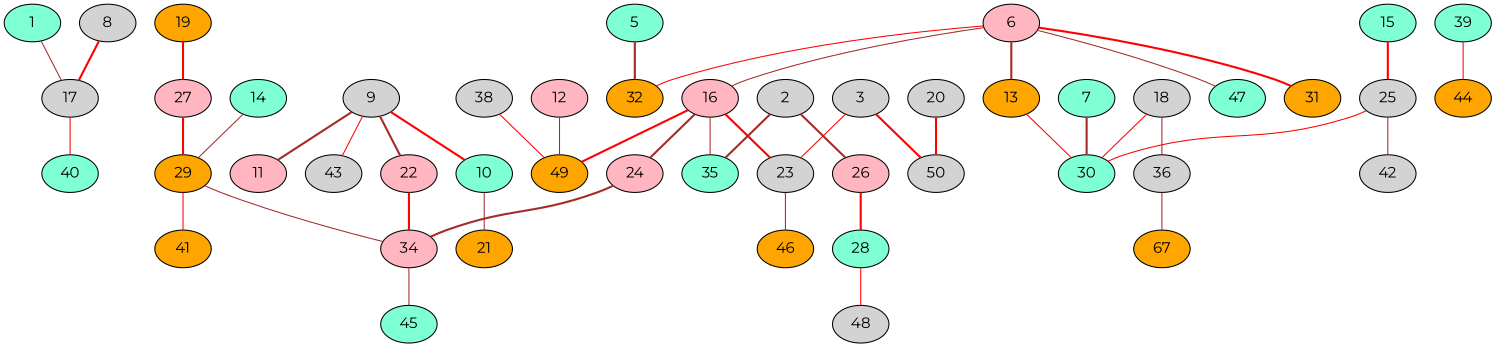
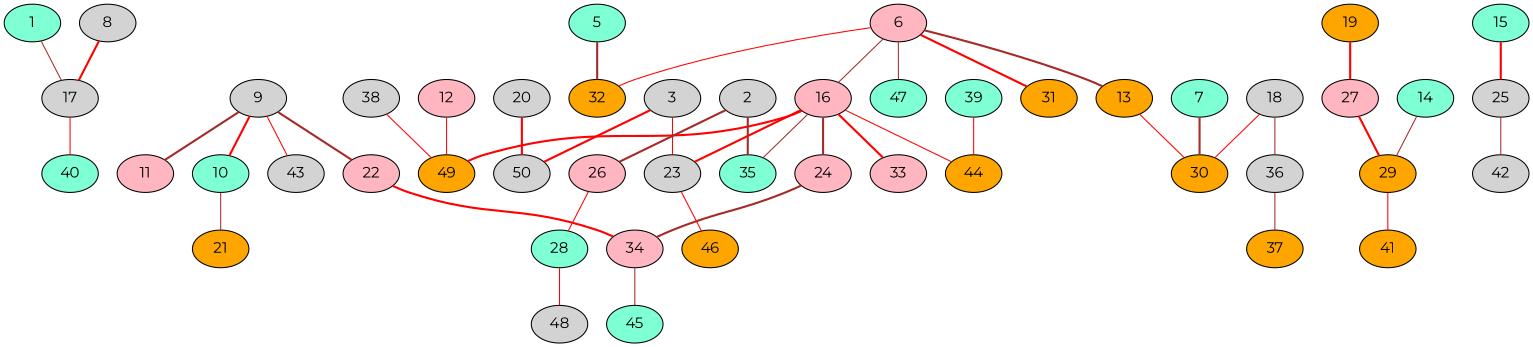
edge "16" -- "44": added
edge "25" -- "30": removed
node "33": added
node "30": fillcolor aquamarine -> orange
edge "26" -- "28": style bold -> solid
edge "29" -- "34": removed
node "67": label "67" -> "37"
